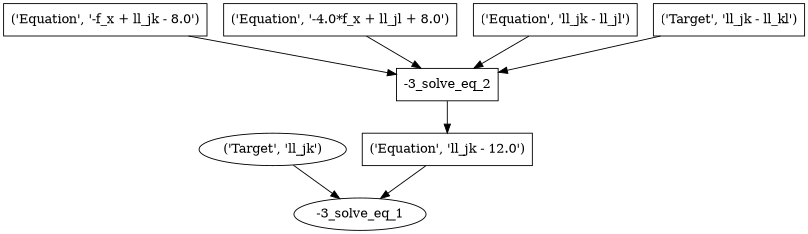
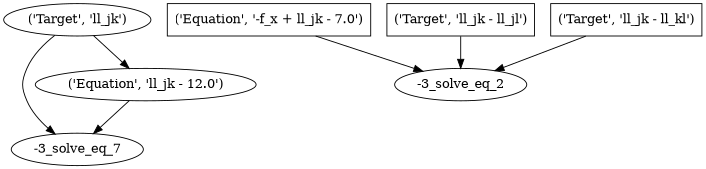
node "('Equation', '-f_x + ll_jk - 8.0')": label "('Equation', '-f_x + ll_jk - 8.0')" -> "('Equation', '-f_x + ll_jk - 7.0')"
node "('Equation', '-4.0*f_x + ll_jl + 8.0')": removed
node "('Equation', 'll_jk - ll_jl')": label "('Equation', 'll_jk - ll_jl')" -> "('Target', 'll_jk - ll_jl')"
node "-3_solve_eq_2": shape box -> ellipse
edge "-3_solve_eq_2" -> "('Equation', 'll_jk - 12.0')": now "('Target', 'll_jk')" -> "('Equation', 'll_jk - 12.0')"
node "('Equation', 'll_jk - 12.0')": shape box -> ellipse
node "-3_solve_eq_1": label "-3_solve_eq_1" -> "-3_solve_eq_7"
